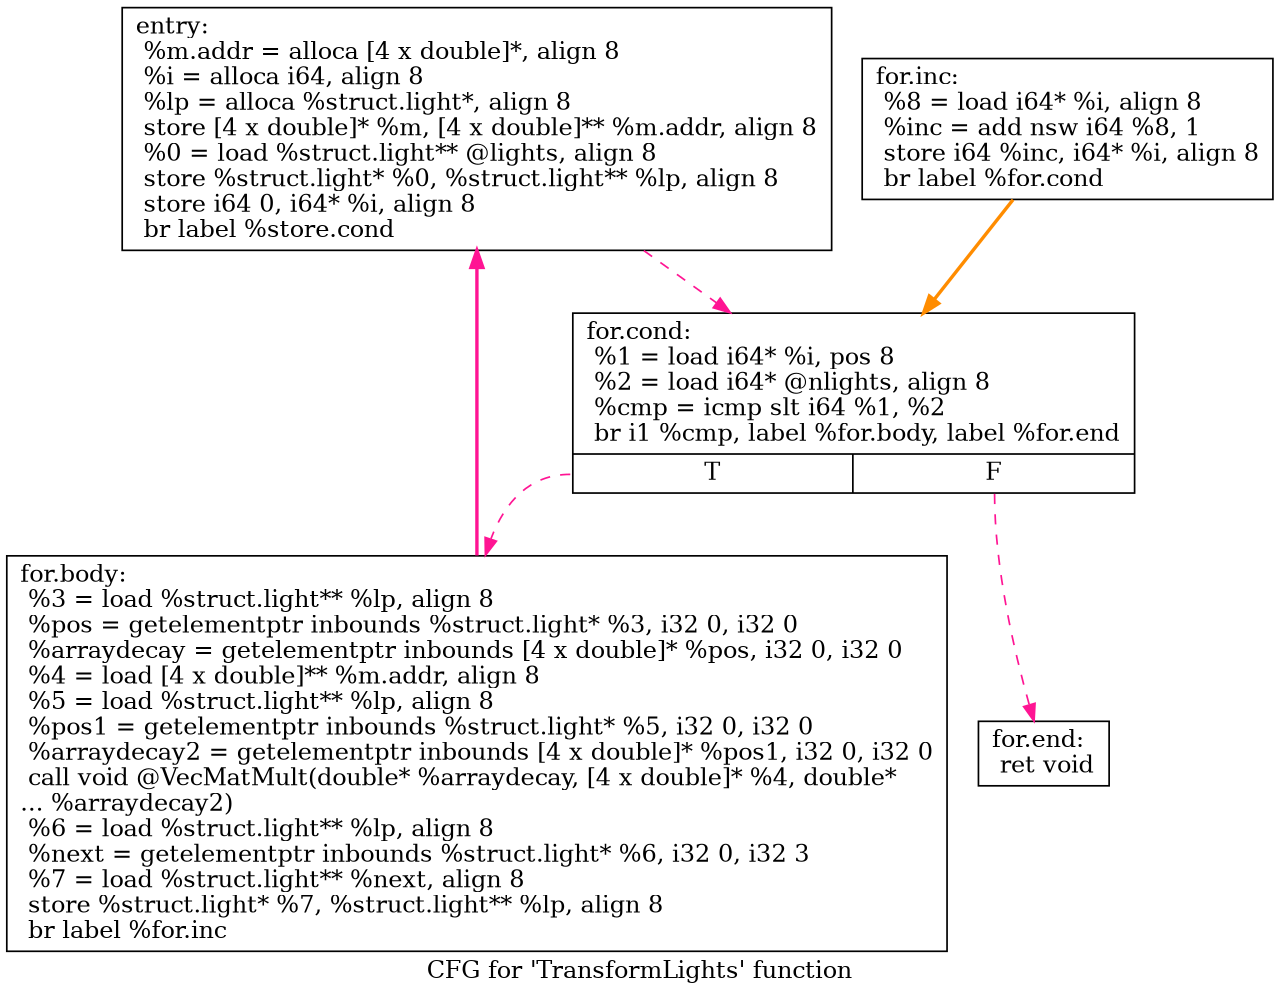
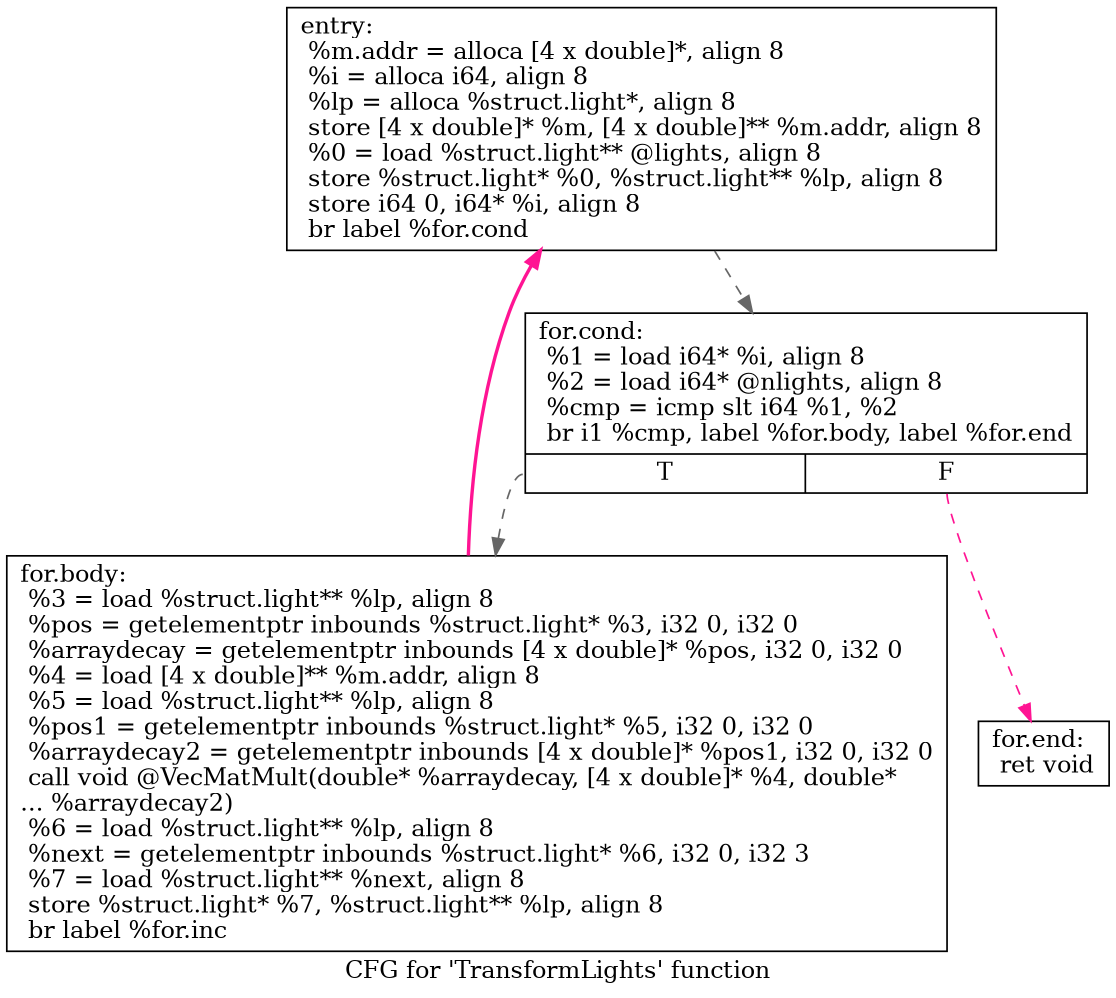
node "for.inc:": removed
node "entry:": text "br label %store.cond" -> "br label %for.cond"
edge "entry:" -> "for.cond:": color deeppink -> gray40
node "for.cond:": text "%1 = load i64* %i, pos 8" -> "%1 = load i64* %i, align 8"
edge "for.cond:" -> "for.body:": color deeppink -> gray40
